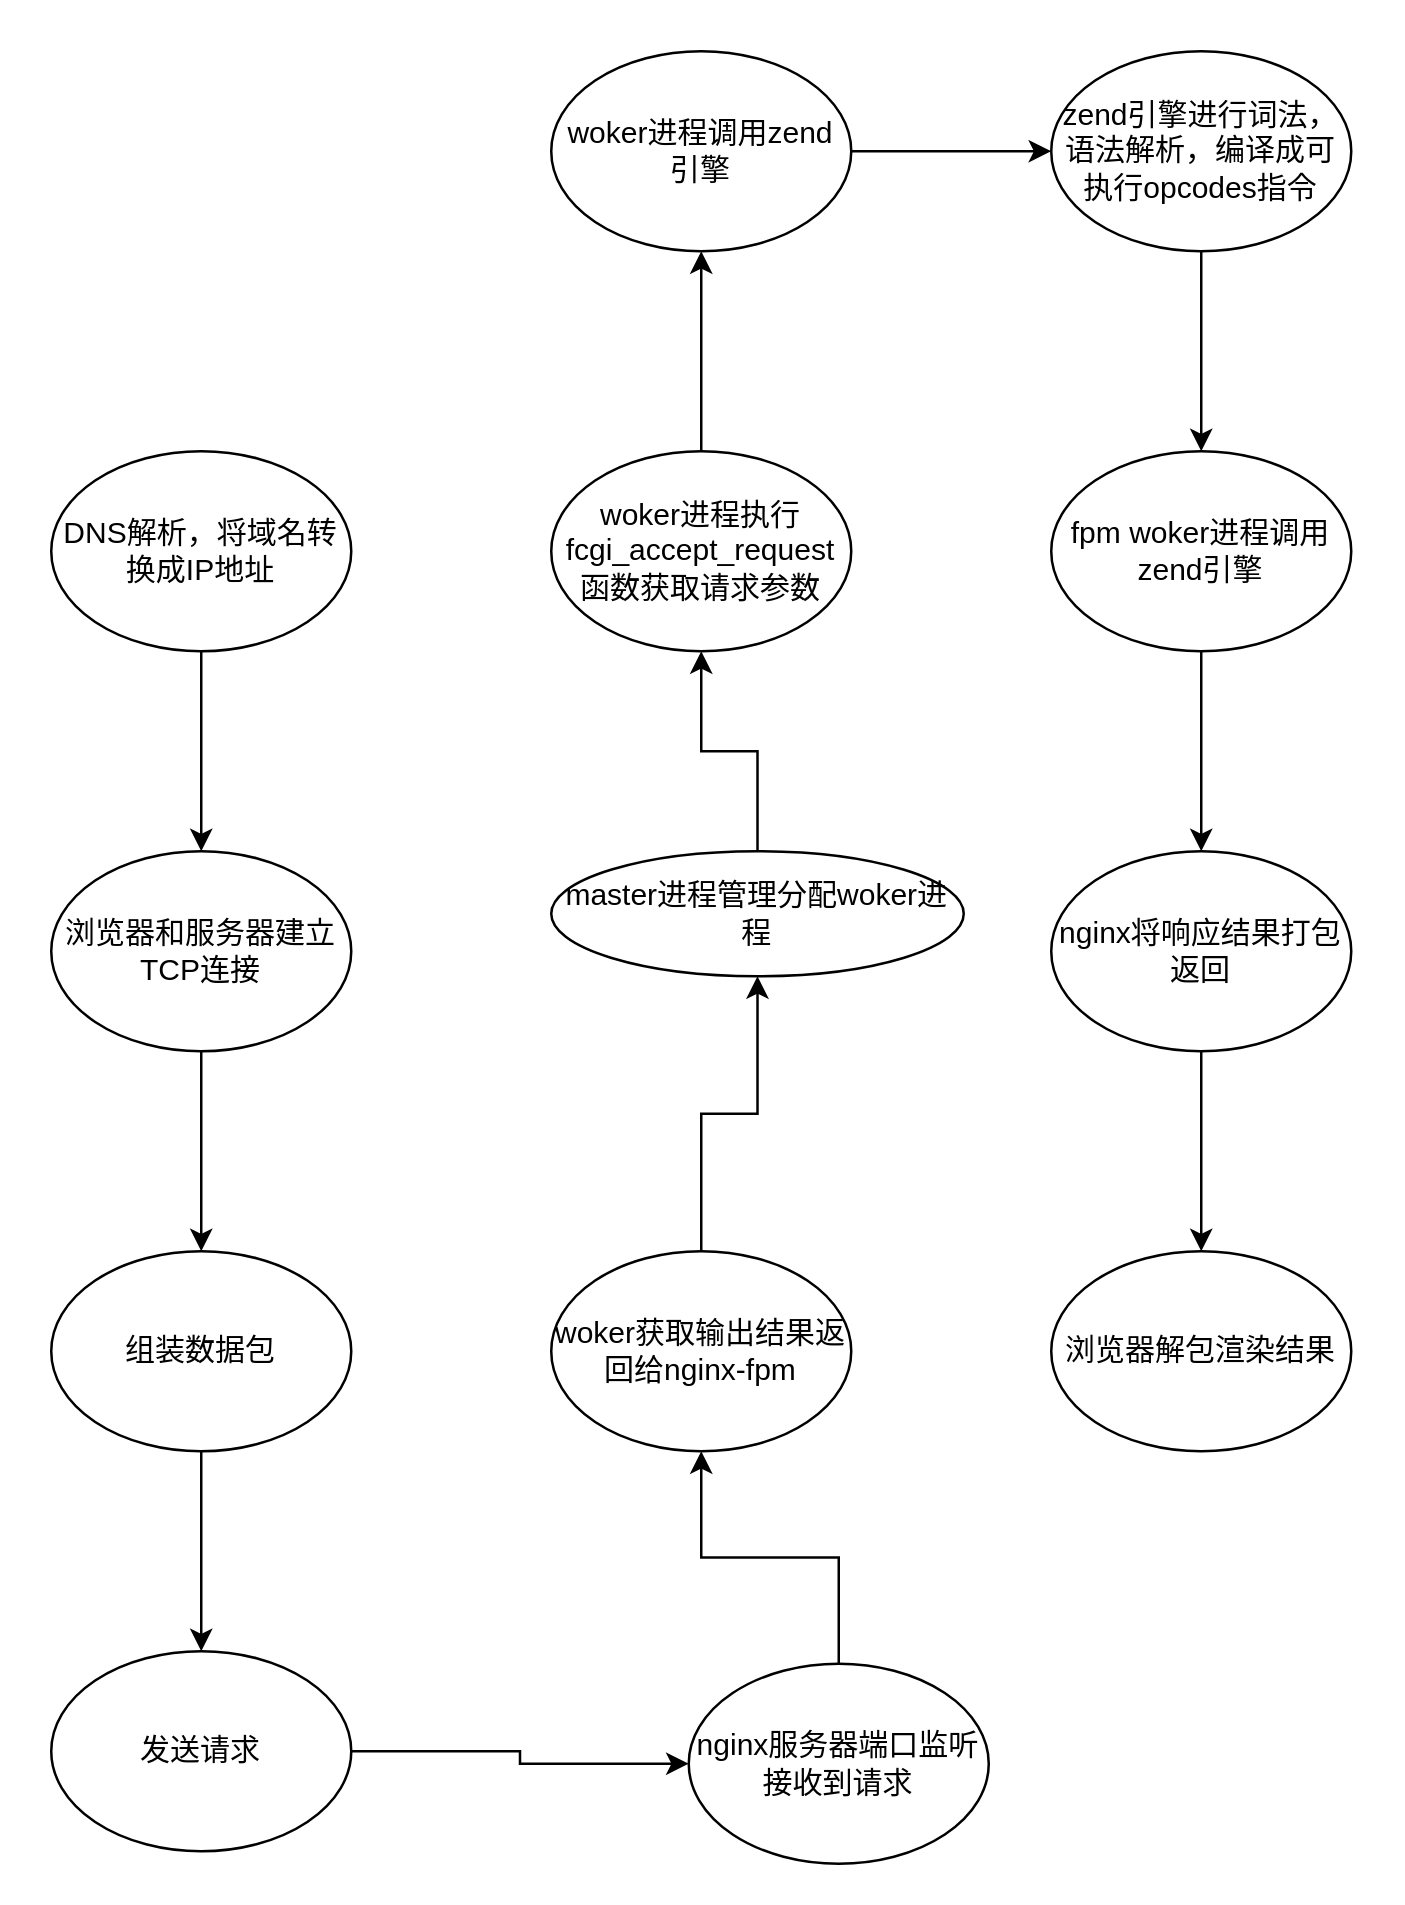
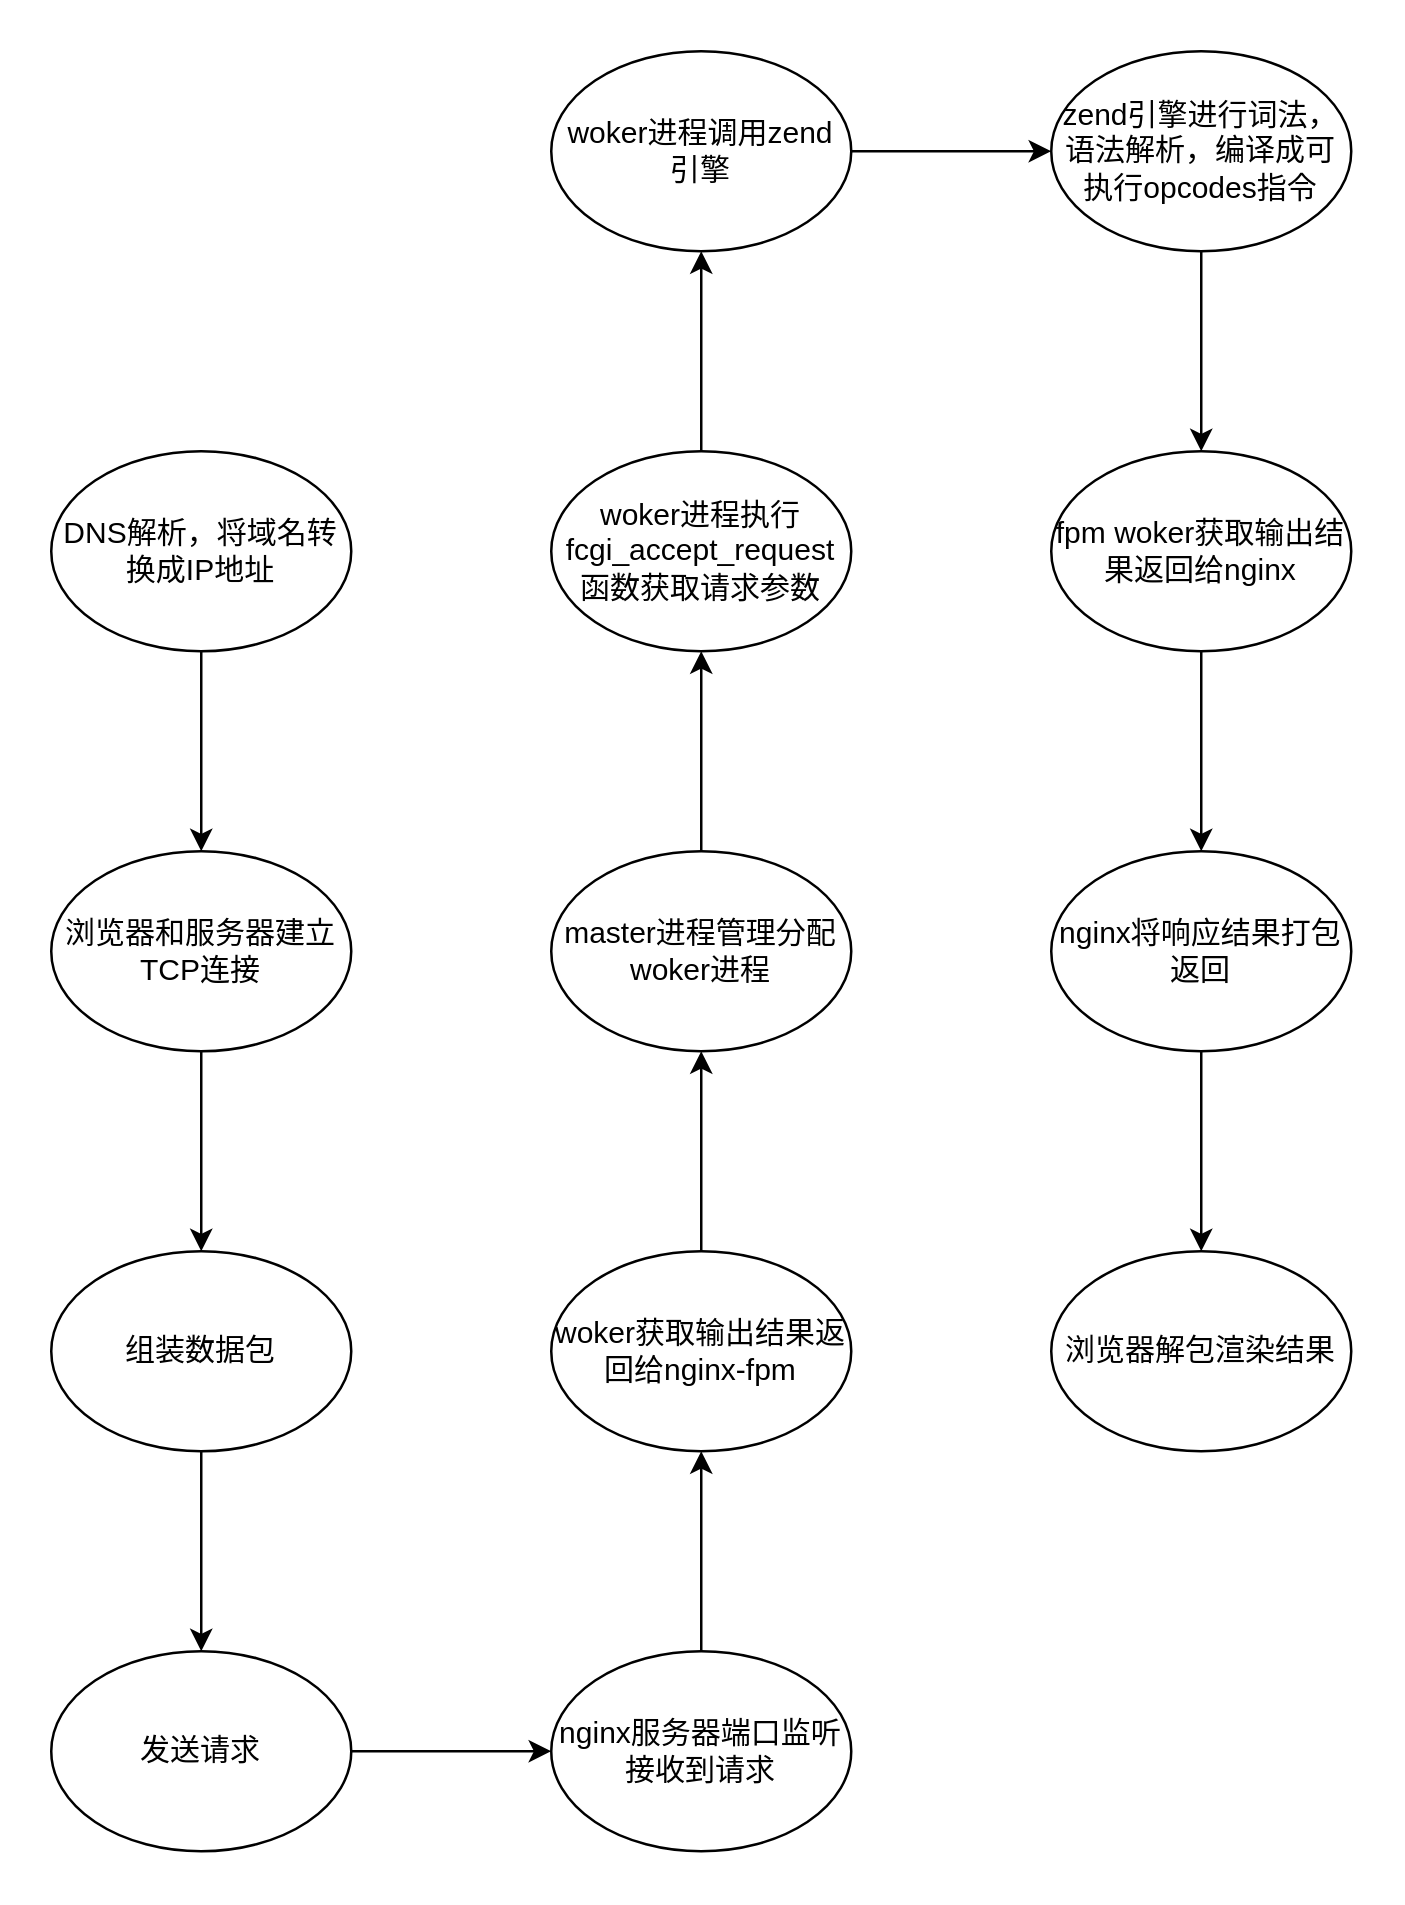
node "fpm woker进程调用zend引擎": label "fpm woker进程调用zend引擎" -> "fpm woker获取输出结果返回给nginx"
node "master进程管理分配woker进程": size 413x125 -> 300x200
node "nginx服务器端口监听接收到请求": moved (839, 1764) -> (701, 1751)
